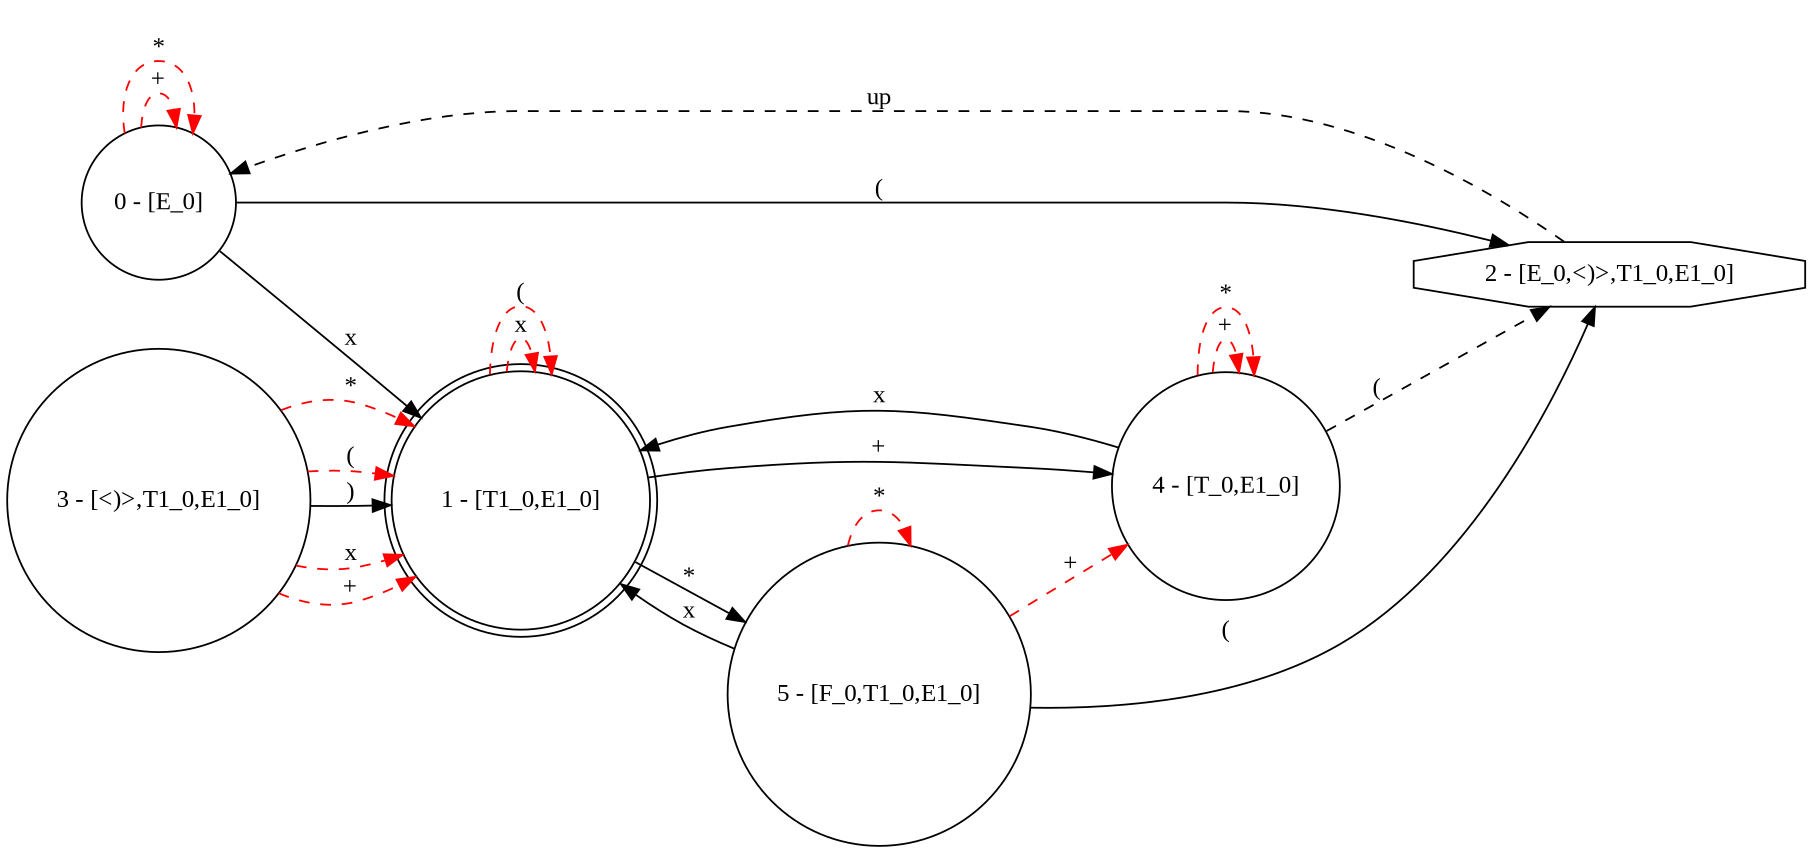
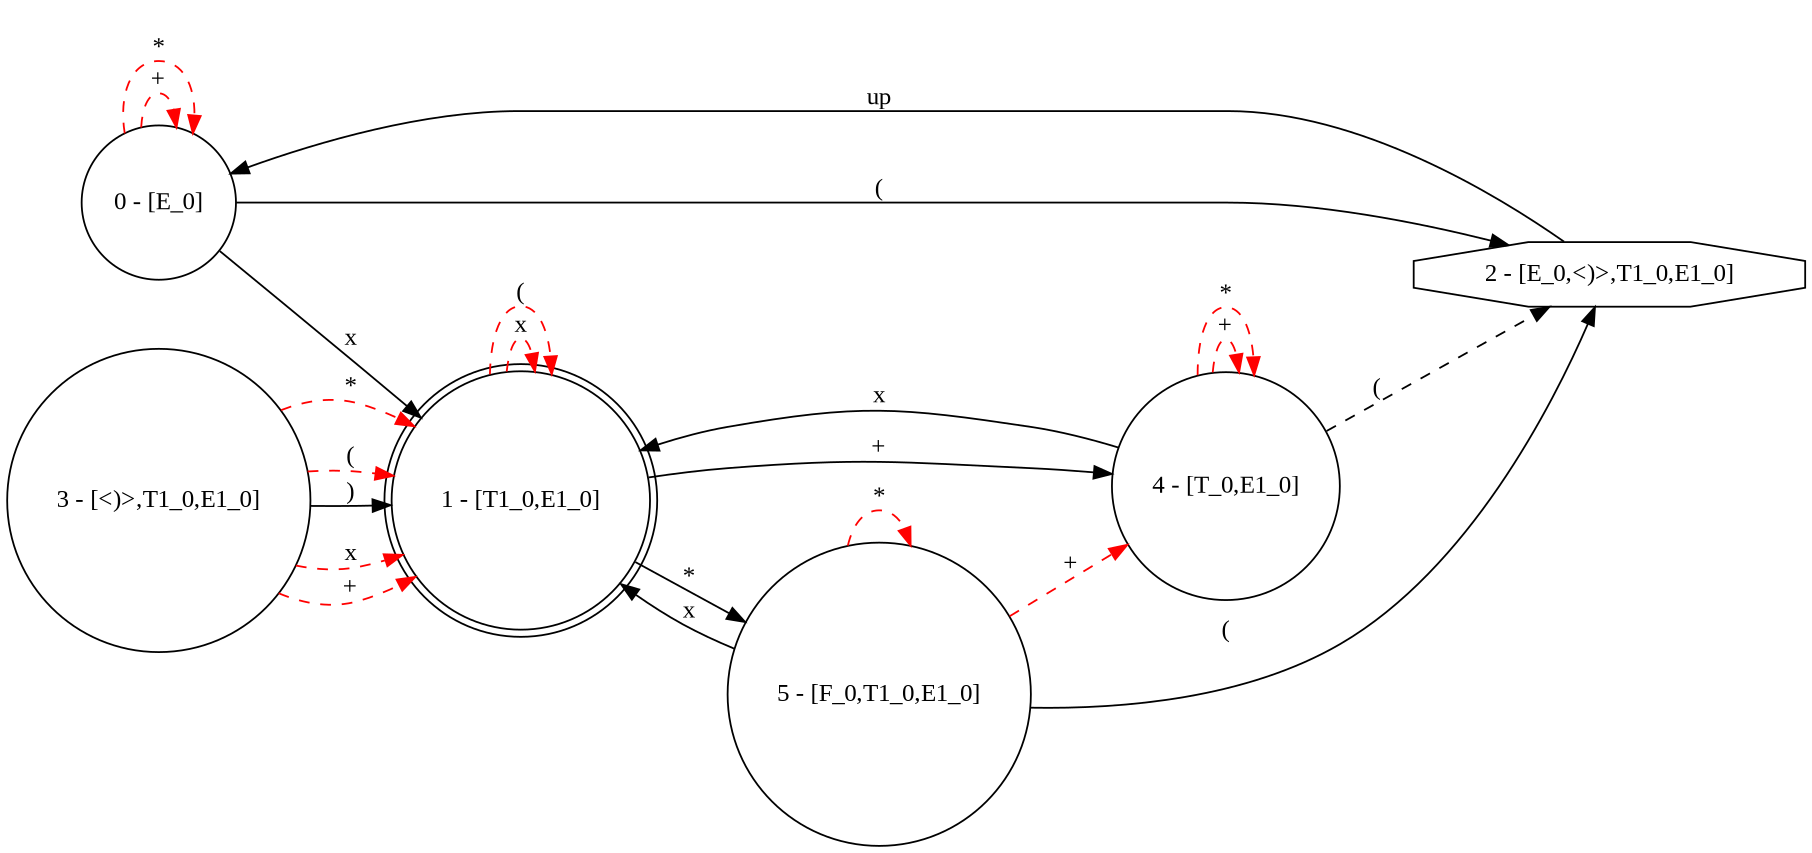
edge "2 - [E_0,<)>,T1_0,E1_0]" -> "0 - [E_0]": style dashed -> solid
